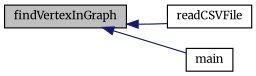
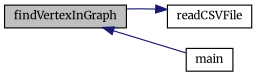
edge "readCSVFile" -> "findVertexInGraph": reversed
